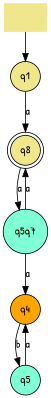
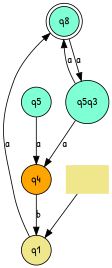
node "q8": fillcolor khaki -> aquamarine
node "q5q7": label "q5q7" -> "q5q3"
edge "q4" -> "q5": now "q4" -> "q1"
